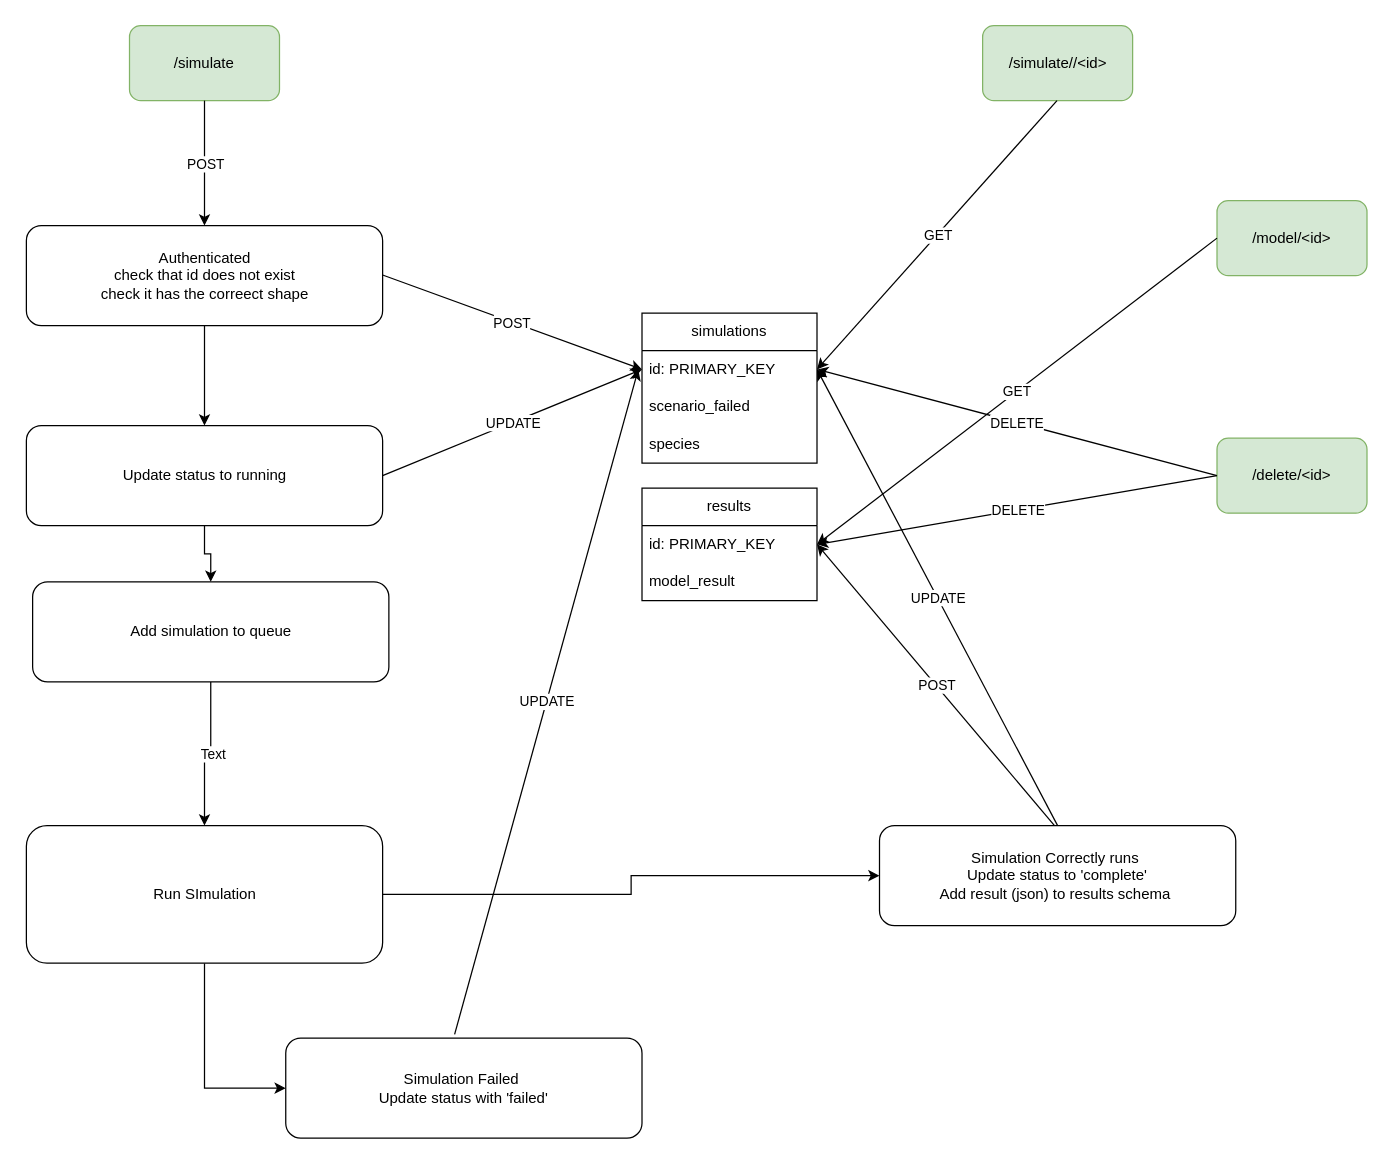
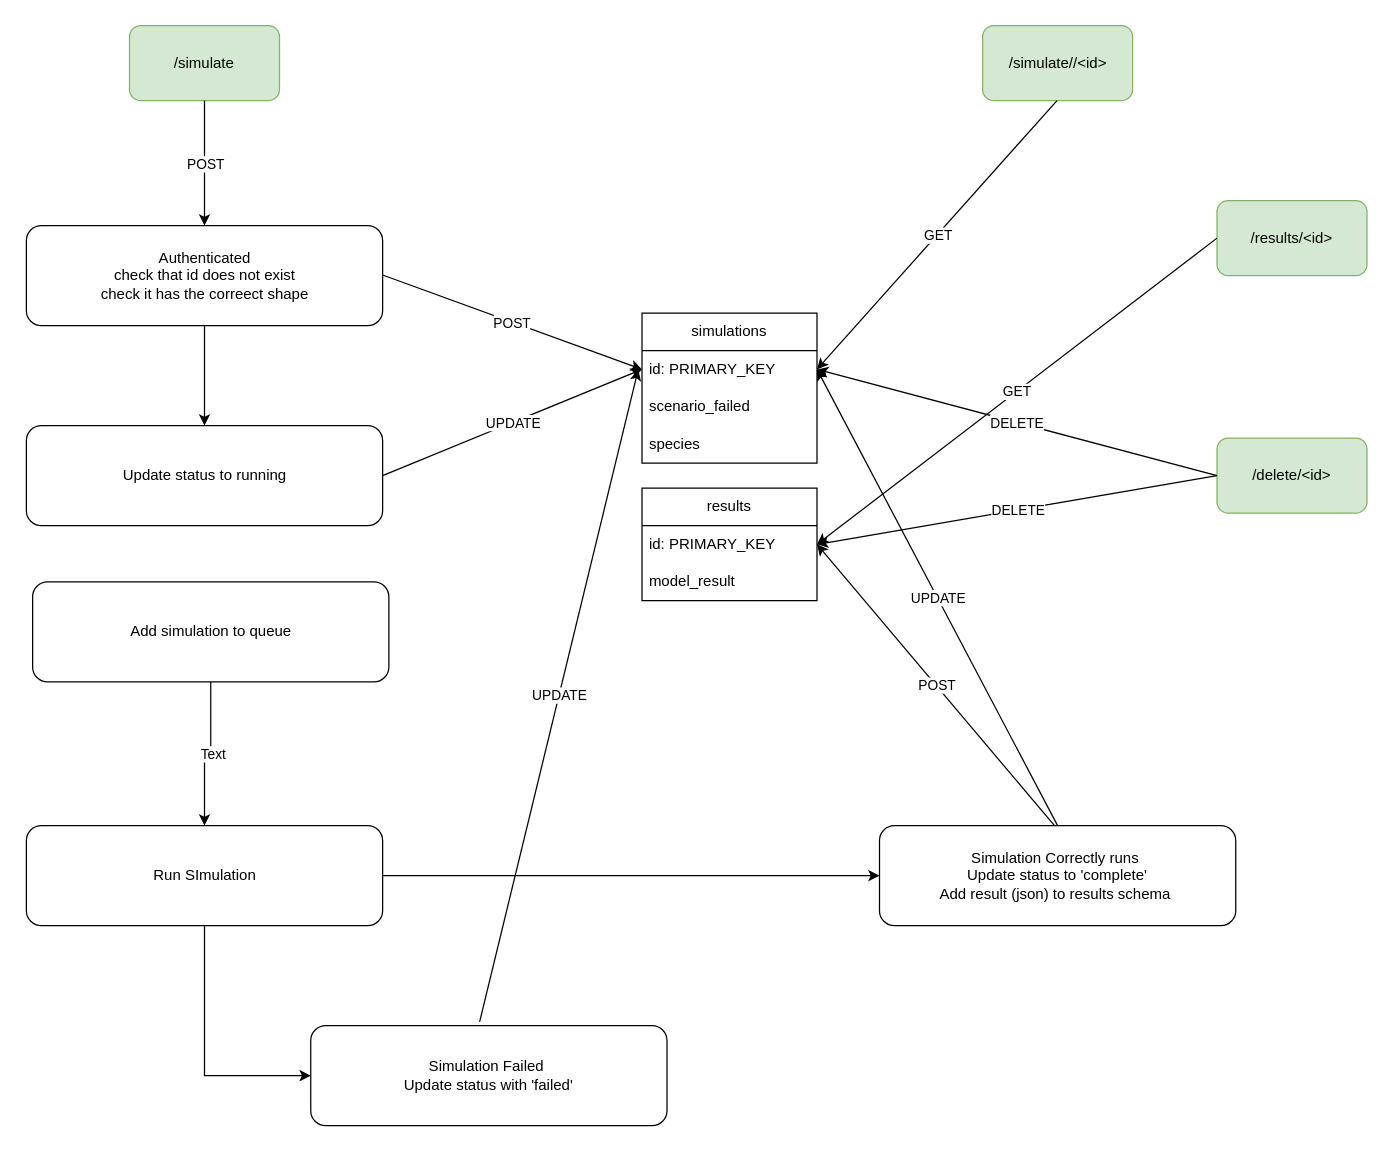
node "/model/<id>": label "/model/<id>" -> "/results/<id>"
edge "Update status to running" -> "Add simulation to queue": removed
node "Run SImulation": size 356x138 -> 356x100
node "Simulation Failed Update status with 'failed'": moved (464, 1088) -> (489, 1076)
